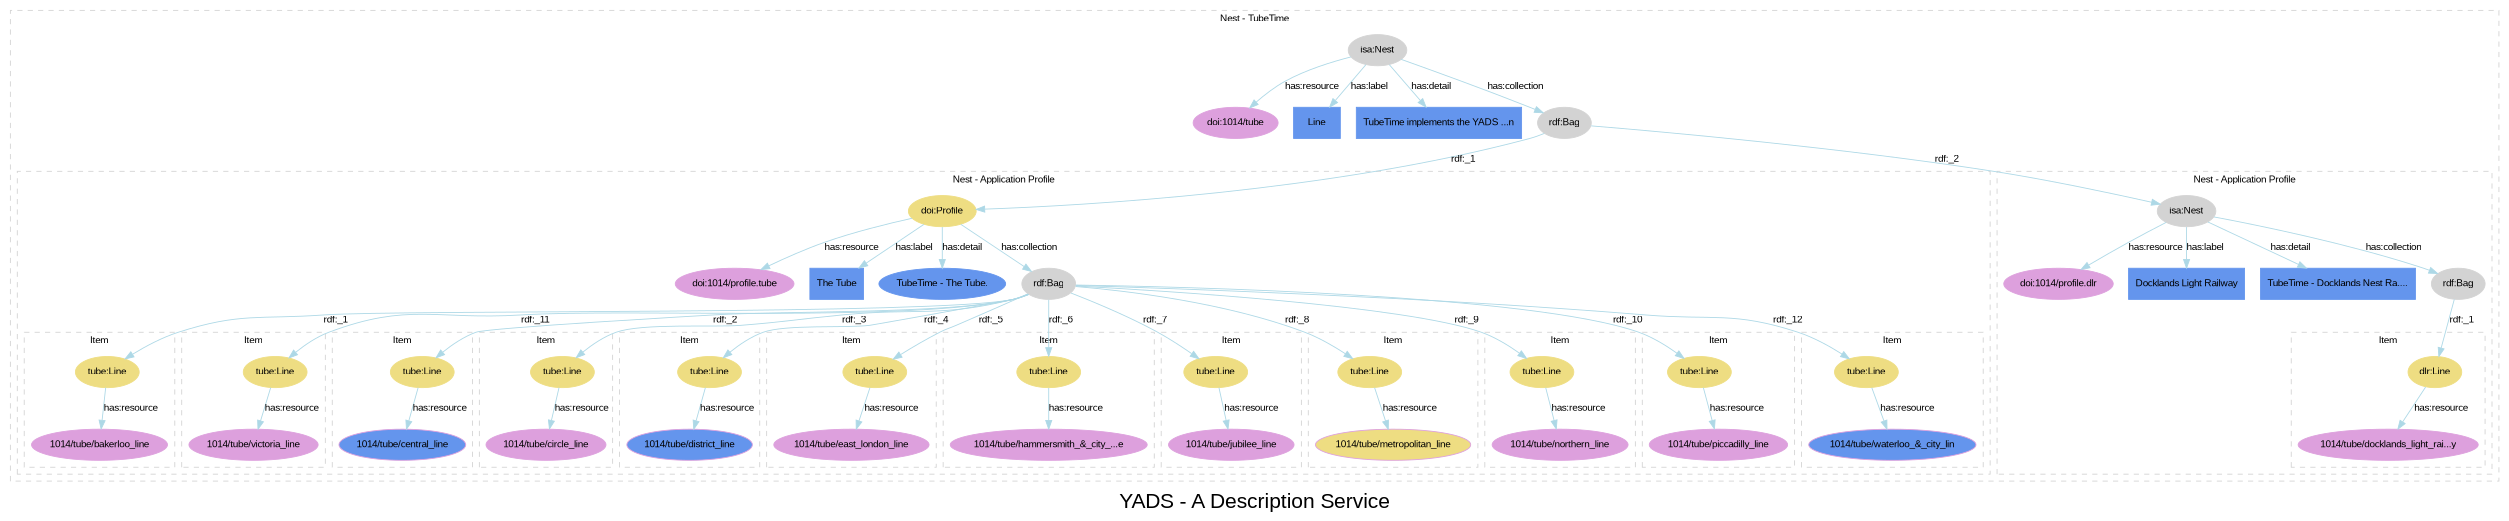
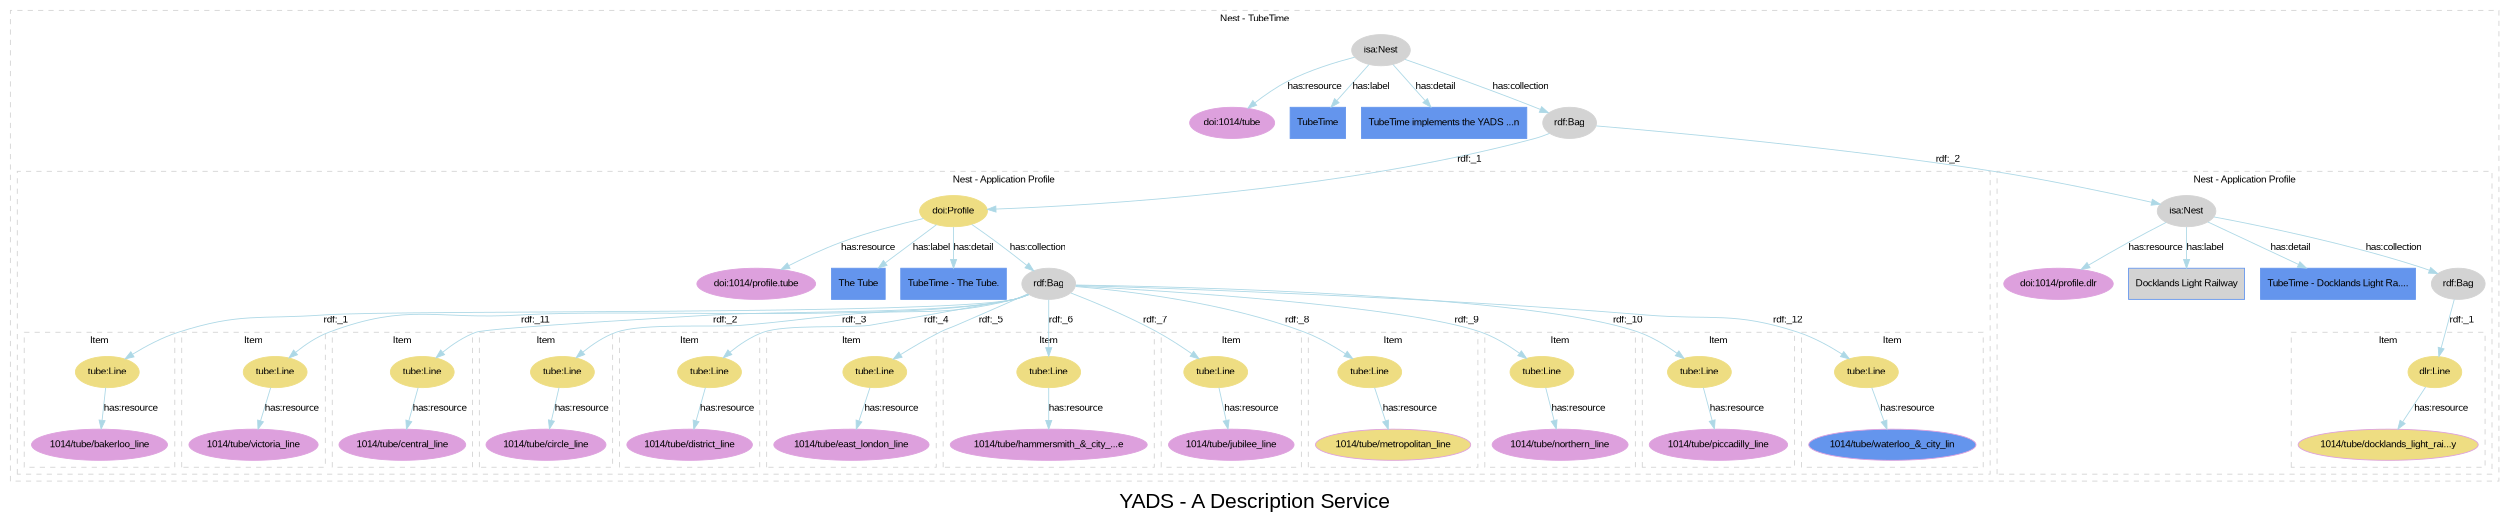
node "Line": label "Line" -> "TubeTime"
node "TubeTime - The Tube.": shape ellipse -> box
node "Docklands Light Railway": fillcolor cornflowerblue -> lightgrey
node "TubeTime - Docklands Nest Ra....": label "TubeTime - Docklands Nest Ra...." -> "TubeTime - Docklands Light Ra...."
node "1014/tube/central_line": fillcolor cornflowerblue -> plum
node "1014/tube/district_line": fillcolor cornflowerblue -> plum
node "1014/tube/docklands_light_rai...y": fillcolor plum -> lightgoldenrod
